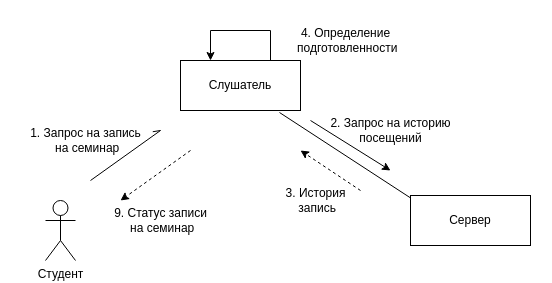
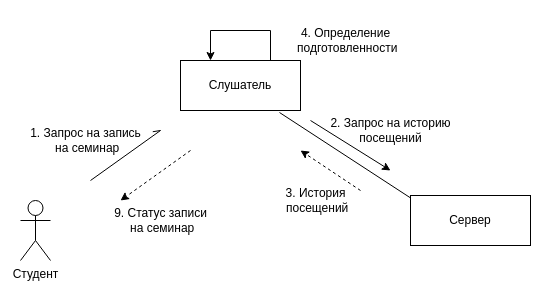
node "3. История запись": label "3. История запись" -> "3. История посещений"
node "Студент": moved (61, 231) -> (36, 231)
